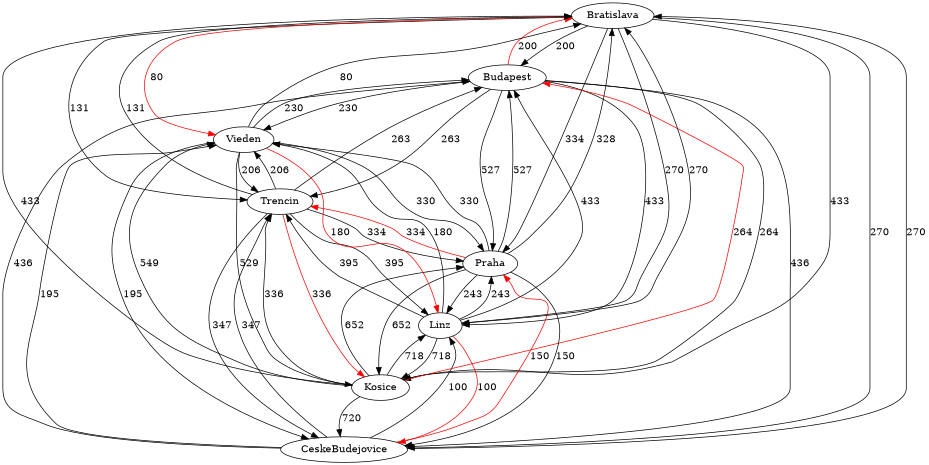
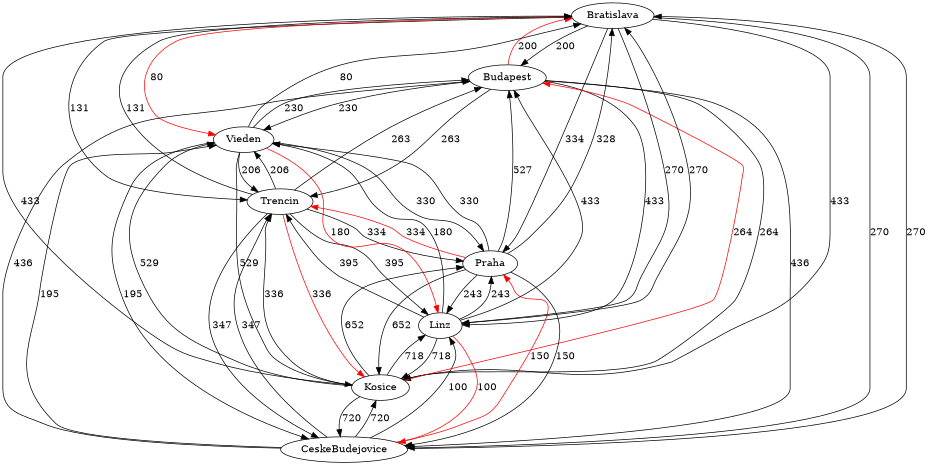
edge "Budapest" -> "Praha": removed, label "527"
edge "Kosice" -> "Vieden": label "549" -> "529"
edge "CeskeBudejovice" -> "Kosice": added, label "720"
